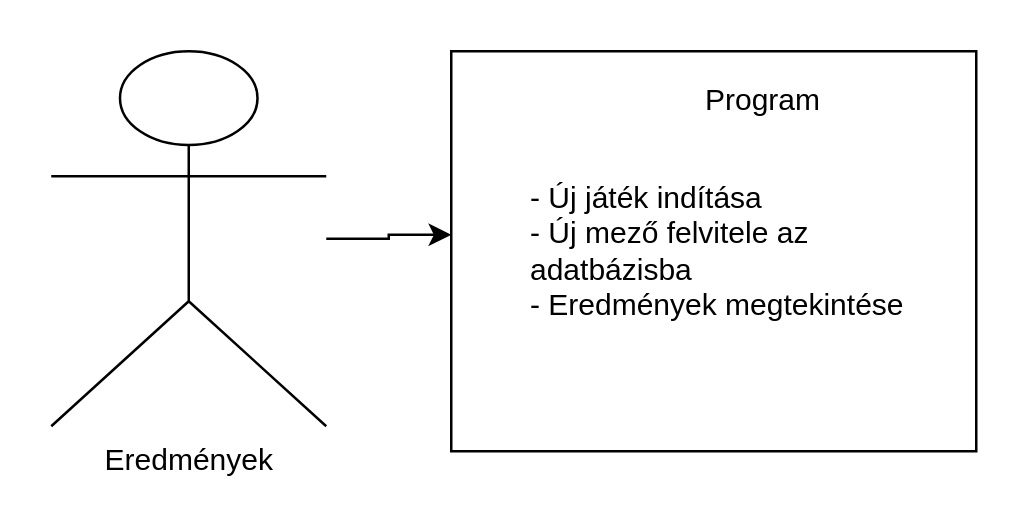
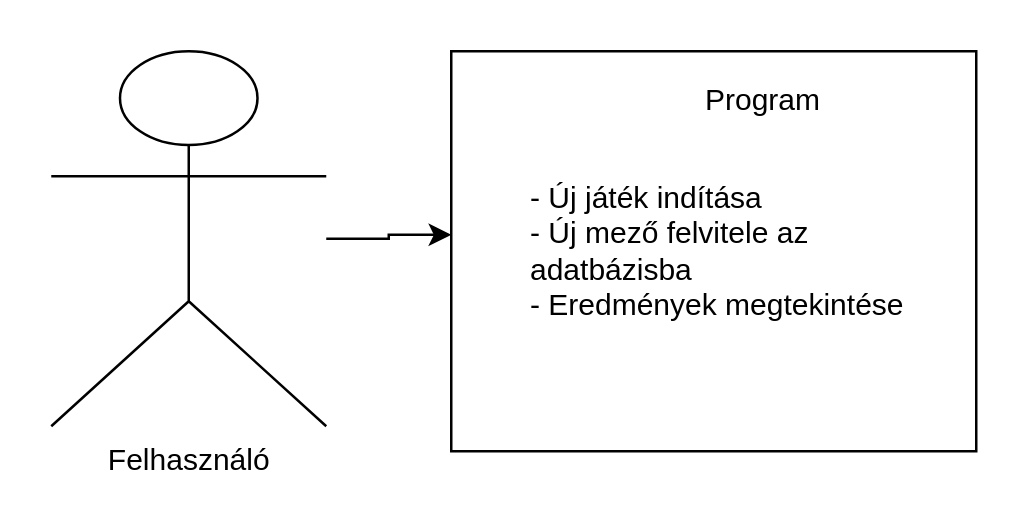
node "Eredmények": label "Eredmények" -> "Felhasználó"
